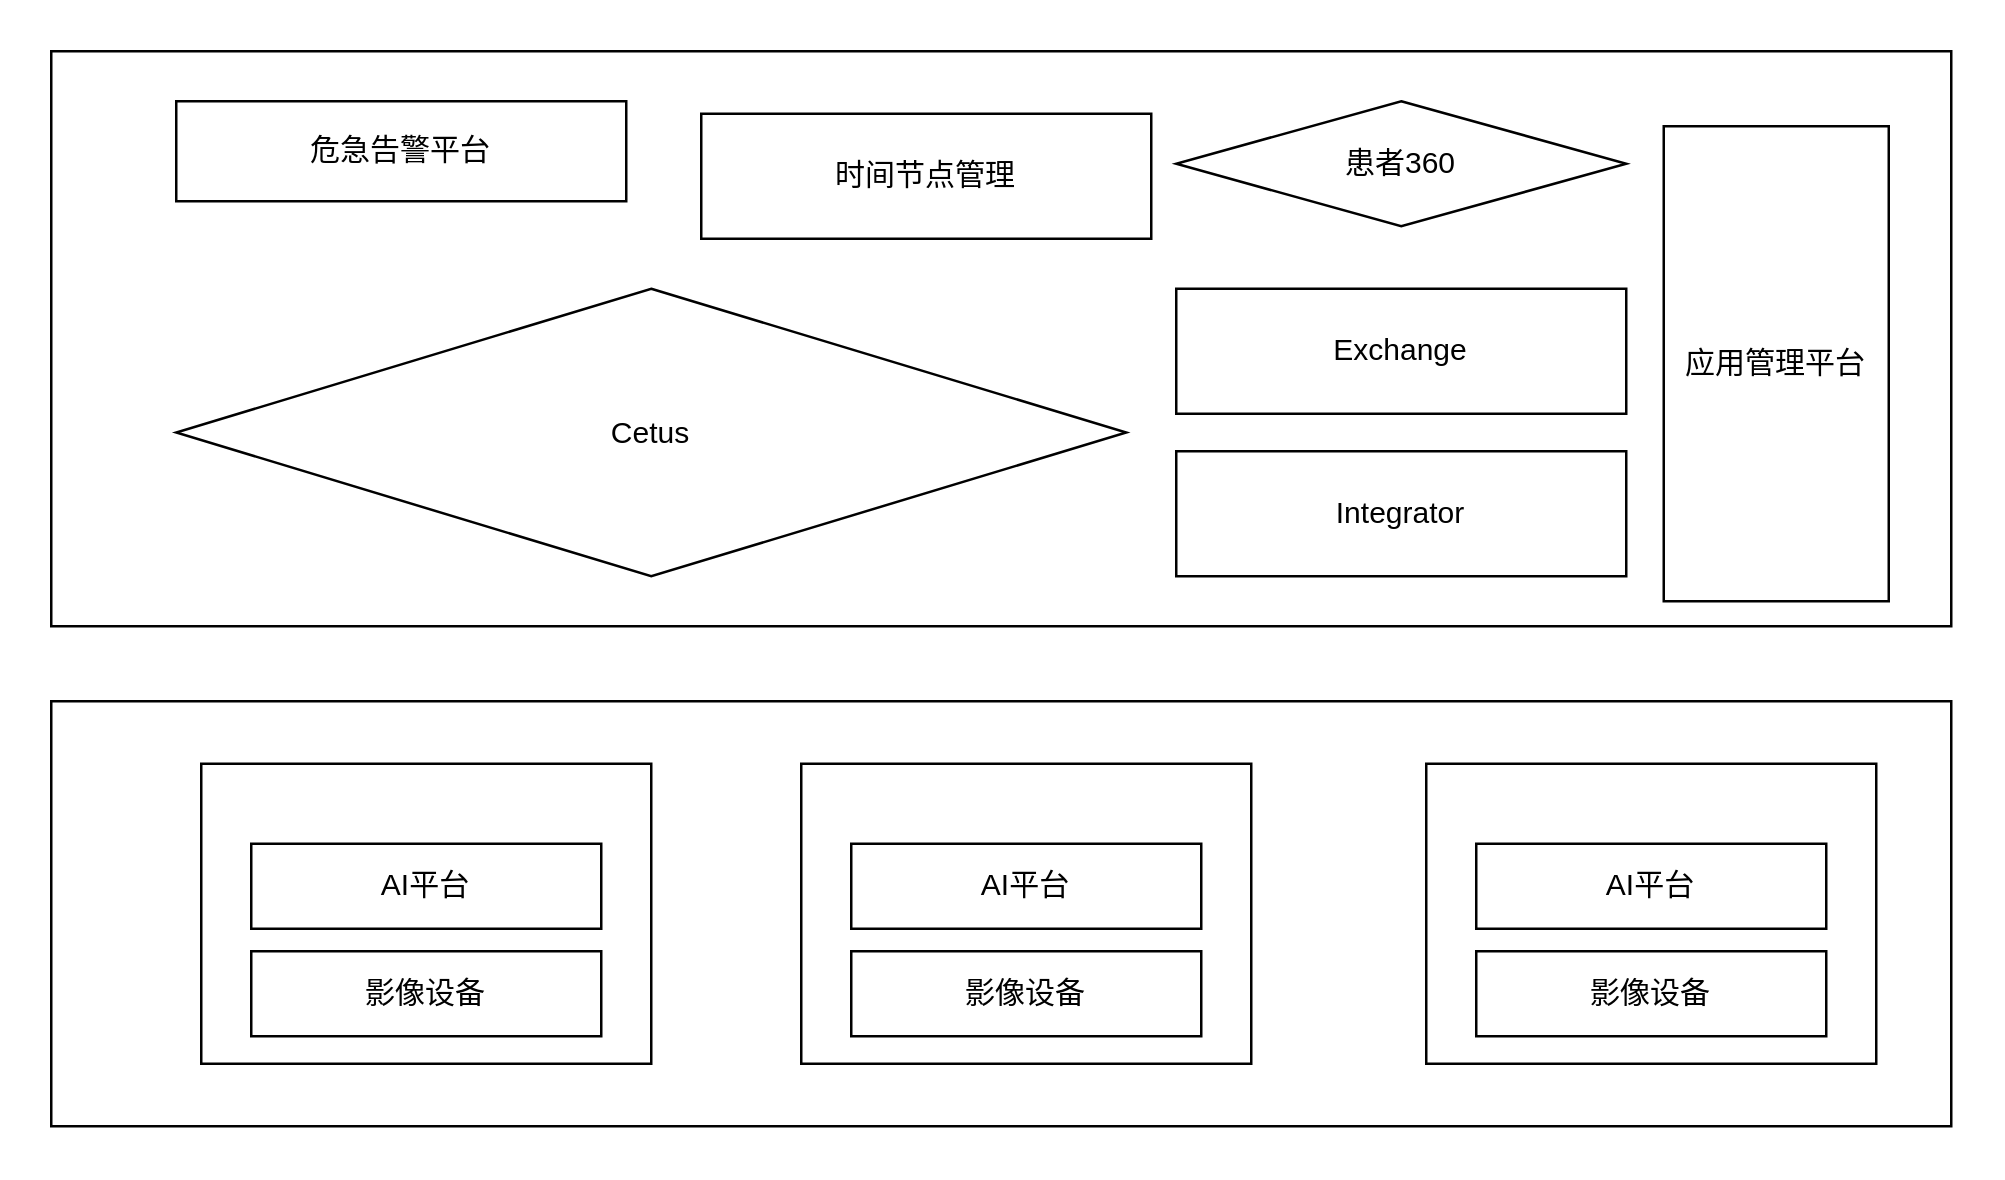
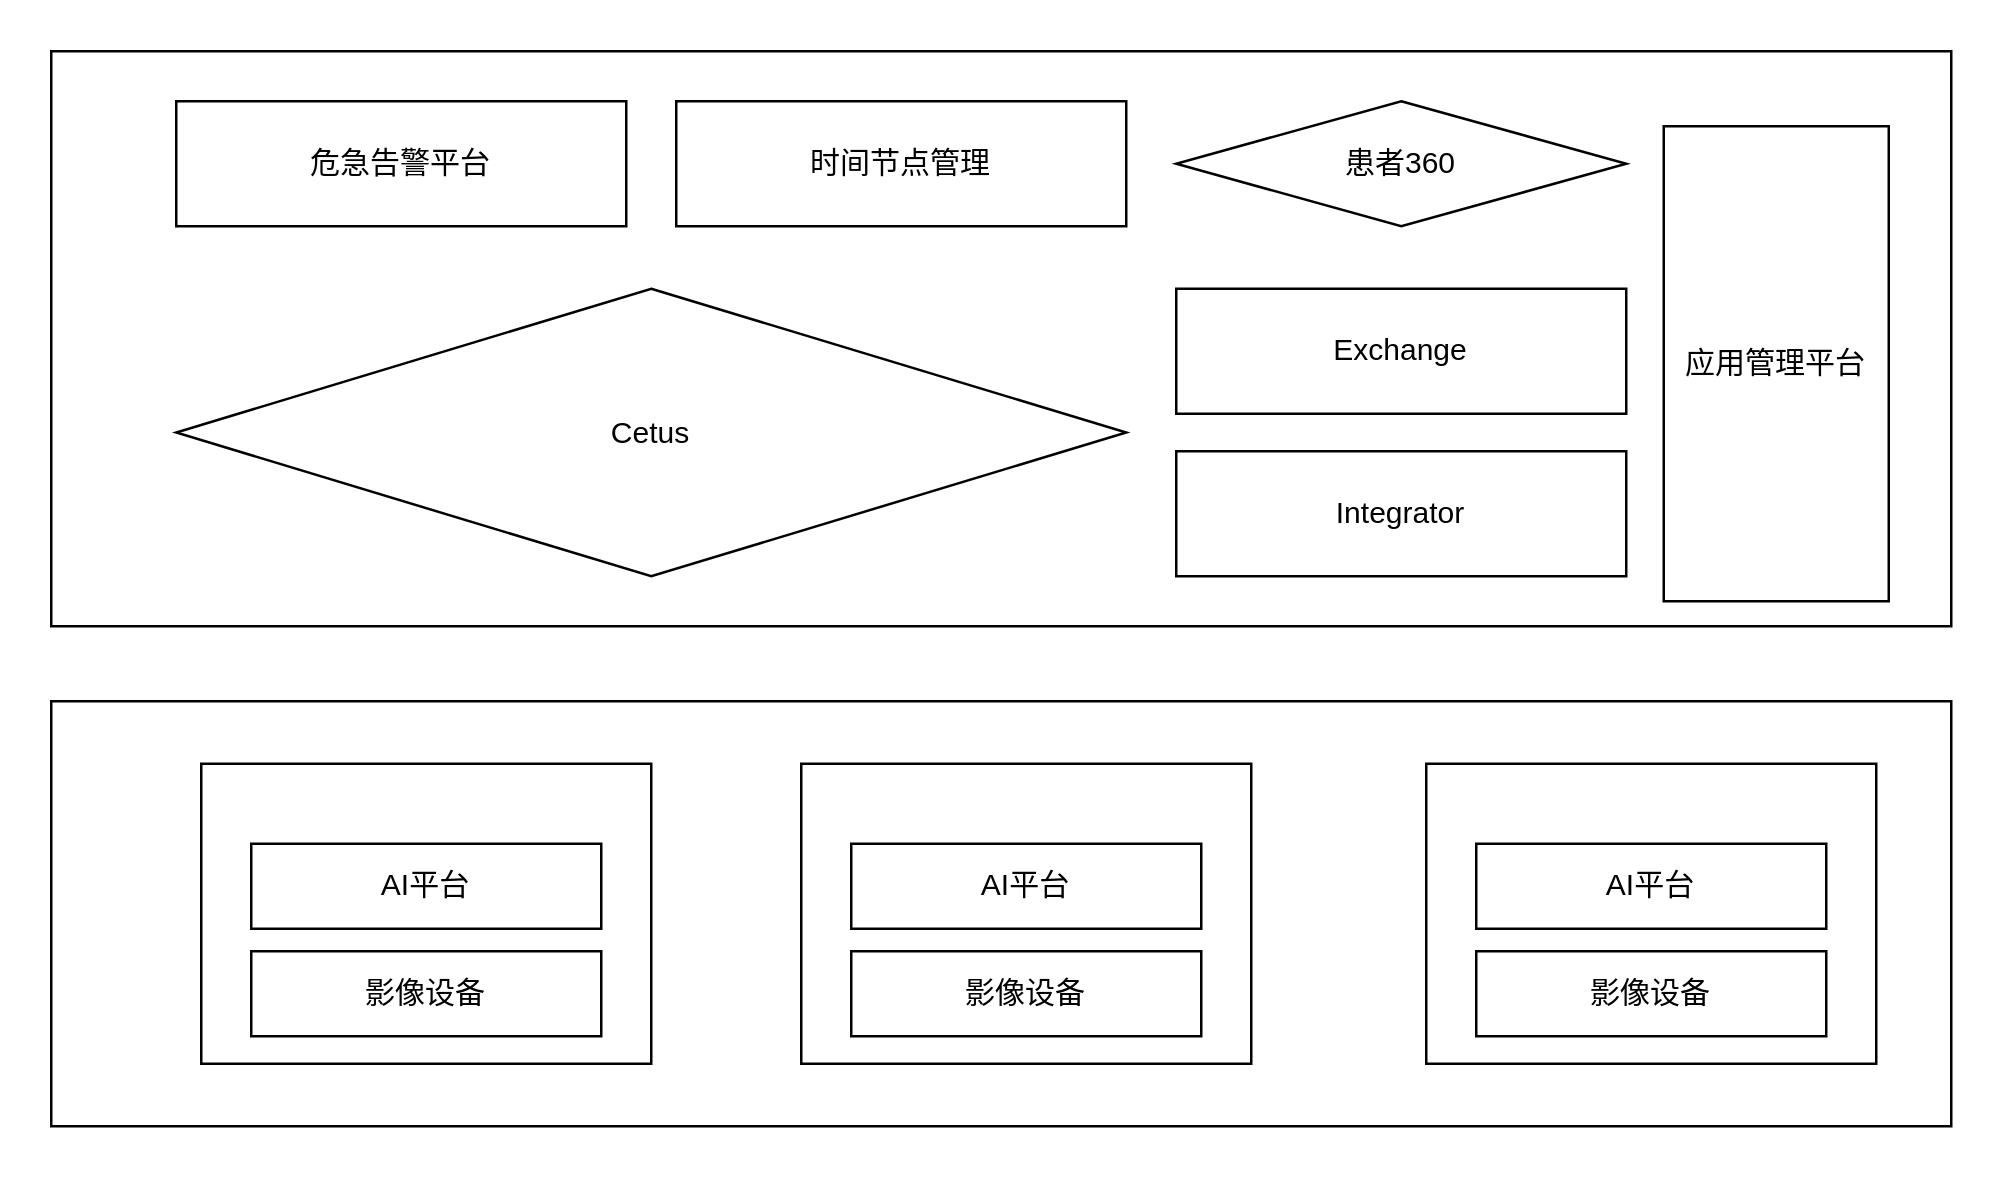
node "危急告警平台": size 450x100 -> 450x125
node "时间节点管理": moved (926, 176) -> (901, 164)
